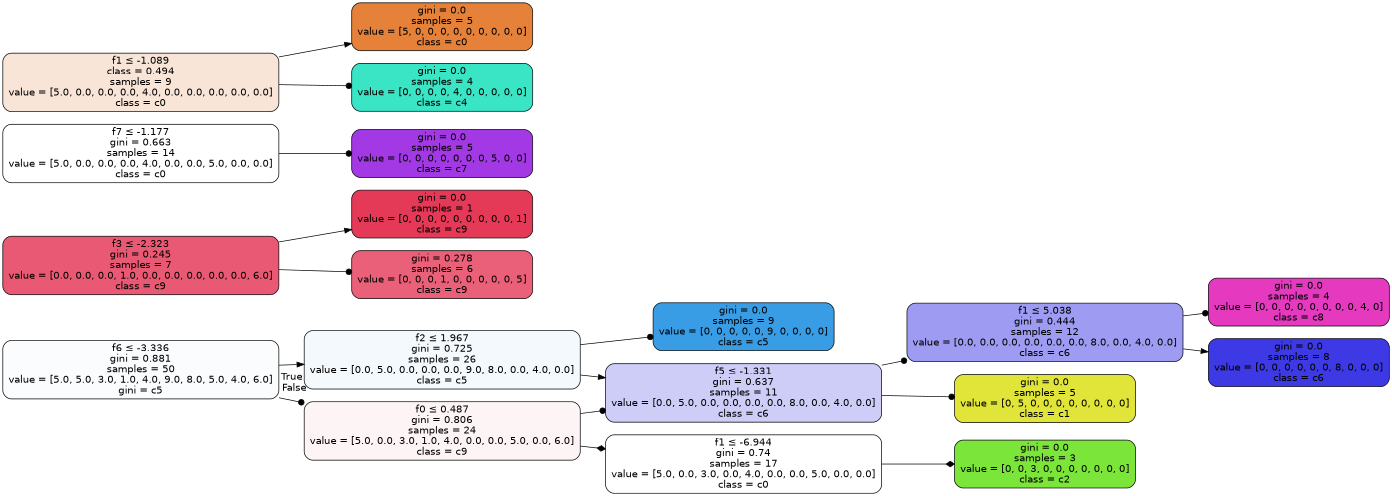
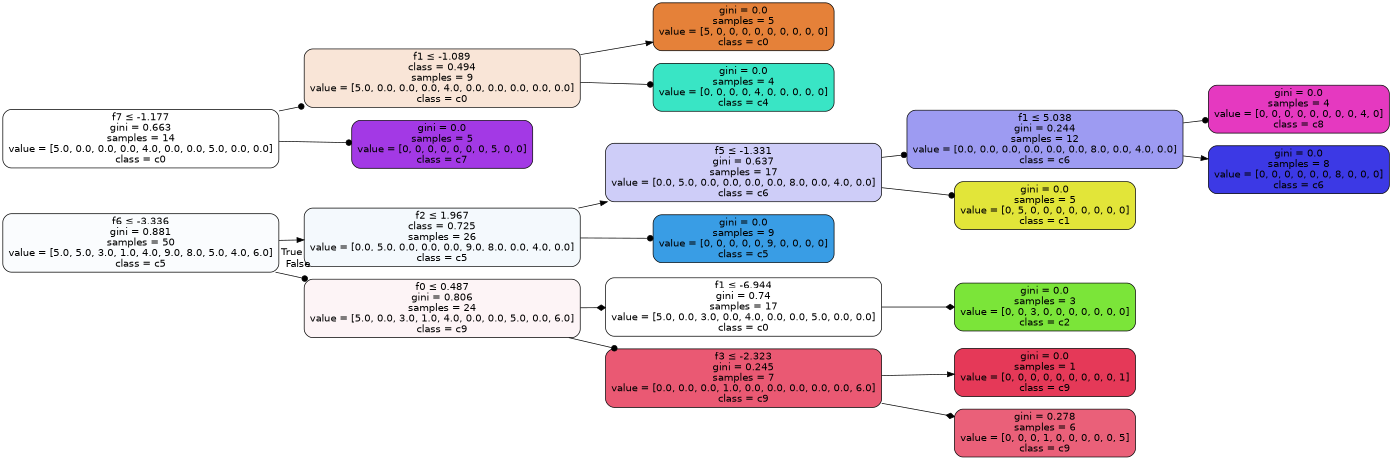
edge "f7 ≤ -1.177" -> "f1 ≤ -1.089": added
edge "f3 ≤ -2.323" -> "gini = 0.278": arrowhead dot -> diamond
node "f1 ≤ 5.038": text "gini = 0.444" -> "gini = 0.244"
node "f2 ≤ 1.967": text "gini = 0.725" -> "class = 0.725"
node "f6 ≤ -3.336": text "gini = c5" -> "class = c5"
node "f5 ≤ -1.331": text "samples = 11" -> "samples = 17"
edge "f0 ≤ 0.487" -> "f5 ≤ -1.331": now "f0 ≤ 0.487" -> "f3 ≤ -2.323"
